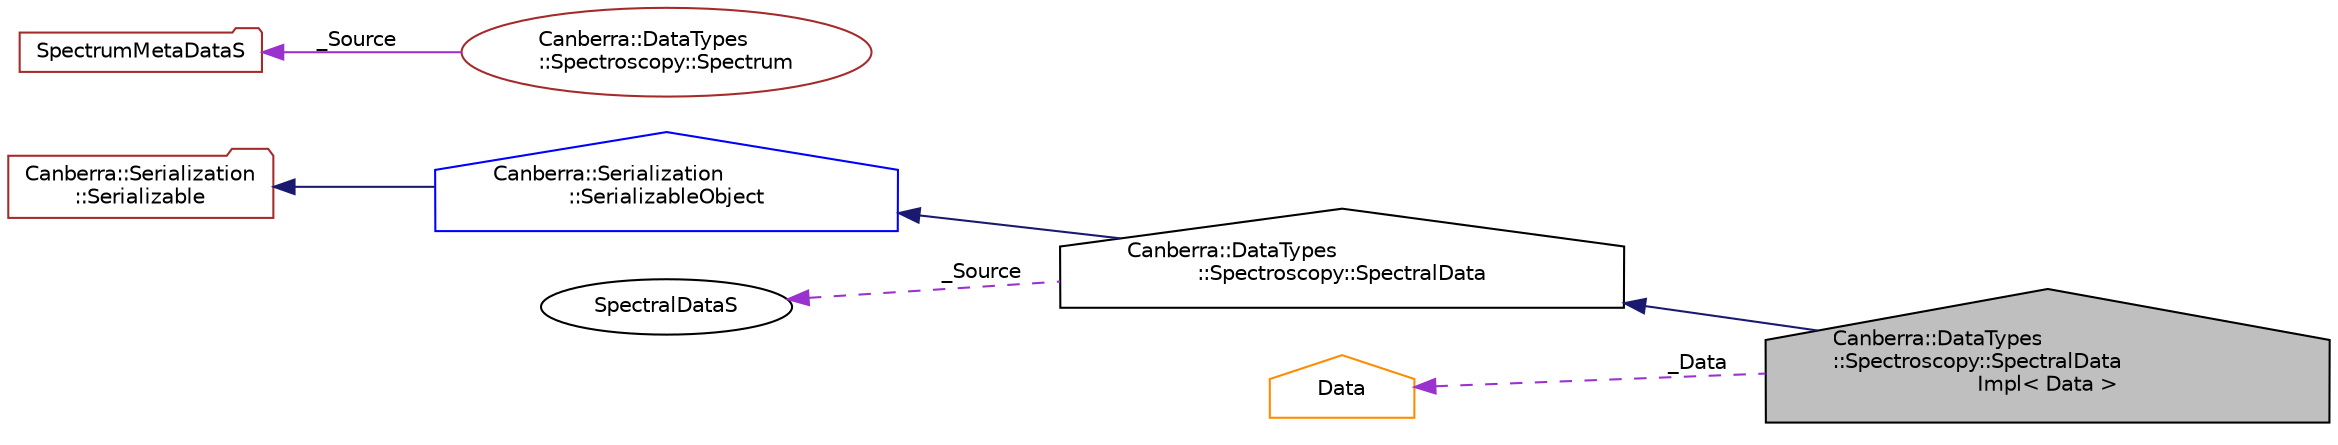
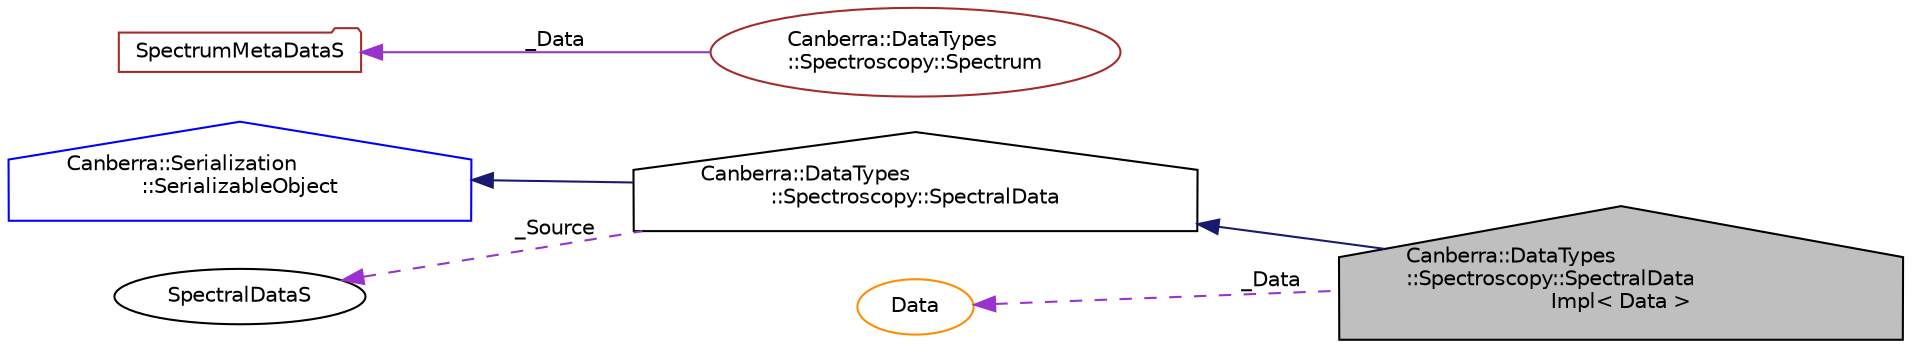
edge "Canberra::DataTypes ::Spectroscopy::Spectrum" -> "SpectrumMetaDataS": label " _Source" -> " _Data"
node "Canberra::Serialization ::Serializable": removed
node "Data": shape house -> ellipse
